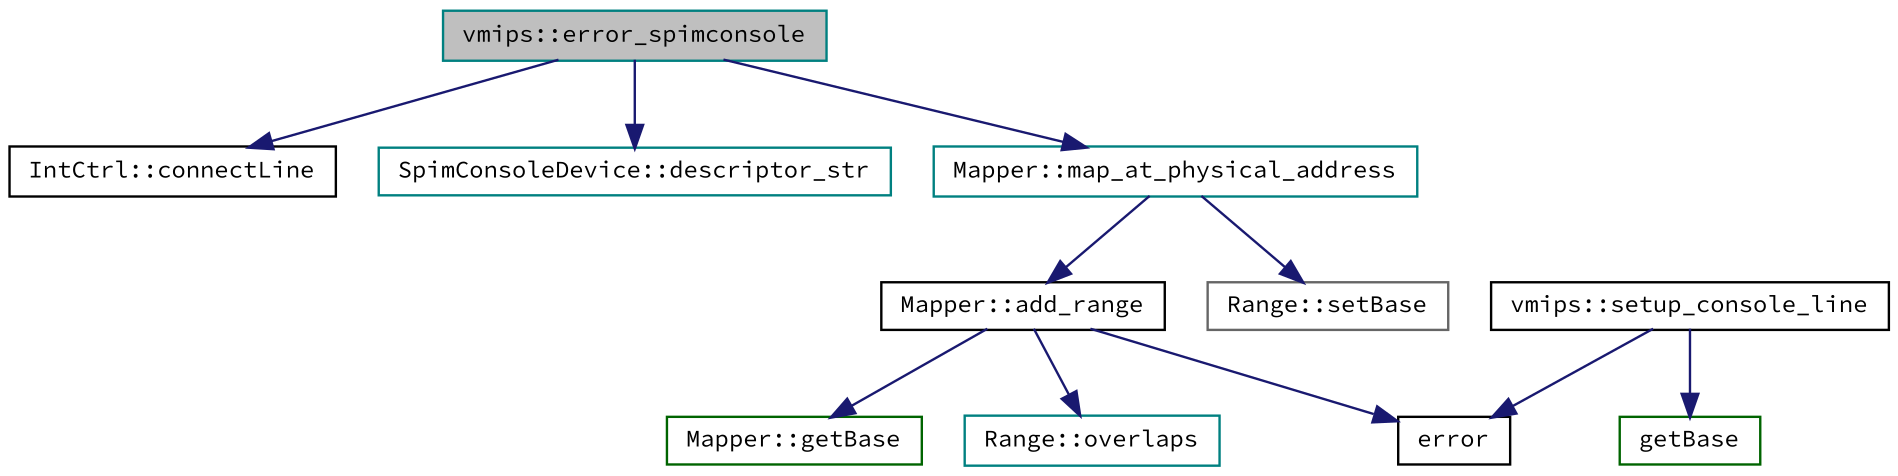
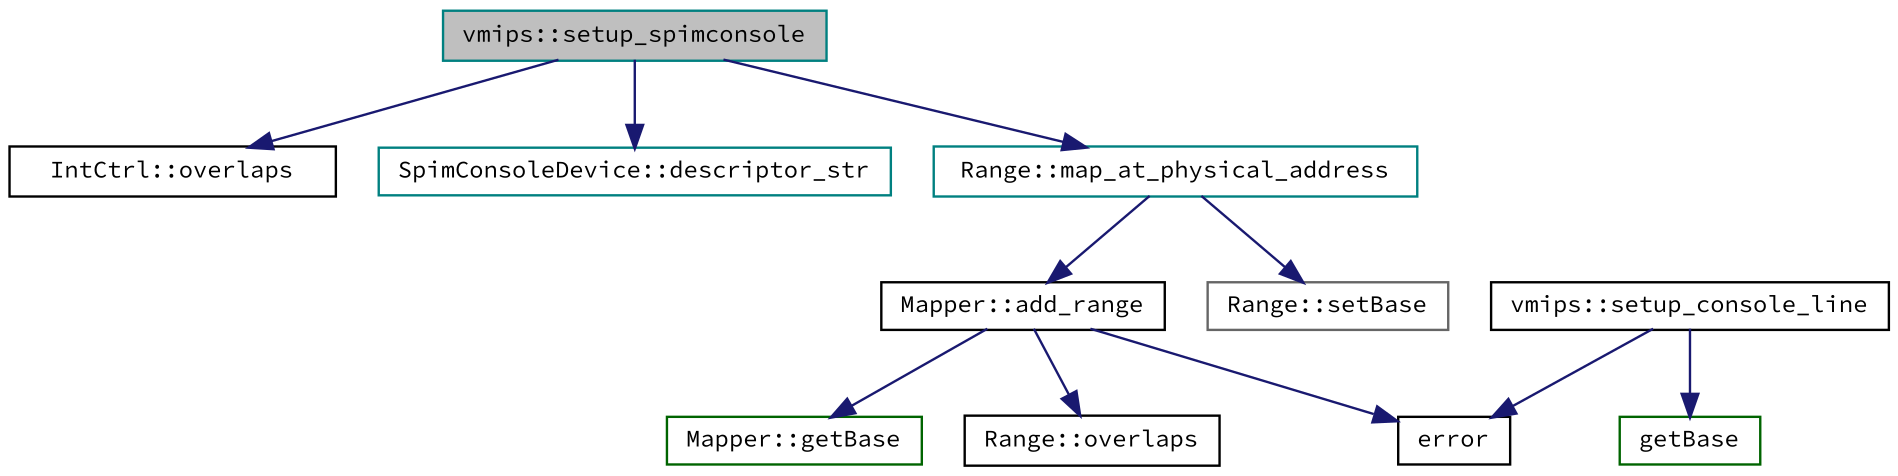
node "vmips::error_spimconsole": label "vmips::error_spimconsole" -> "vmips::setup_spimconsole"
node "IntCtrl::connectLine": label "IntCtrl::connectLine" -> "IntCtrl::overlaps"
node "Mapper::map_at_physical_address": label "Mapper::map_at_physical_address" -> "Range::map_at_physical_address"
node "Range::overlaps": color teal -> black
